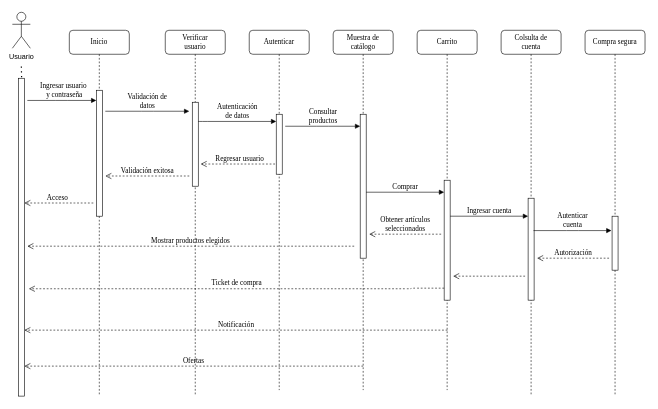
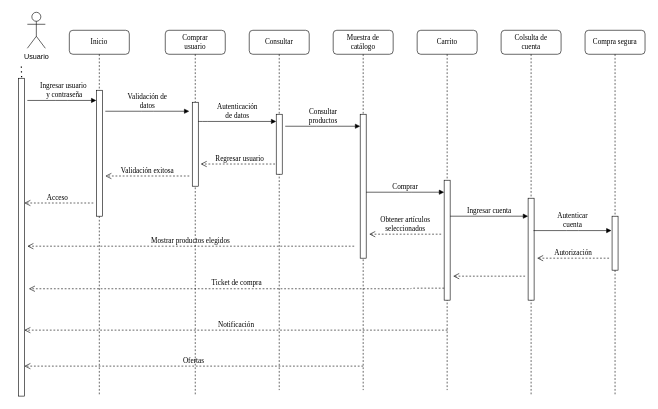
node "Usuario": moved (21, 30) -> (36, 30)
node "Verificar usuario": label "Verificar usuario" -> "Comprar usuario"
node "Autenticar": label "Autenticar" -> "Consultar"
